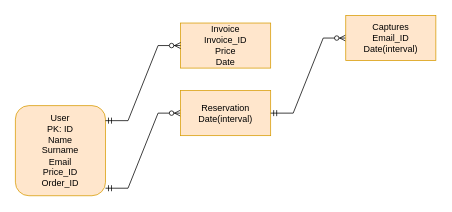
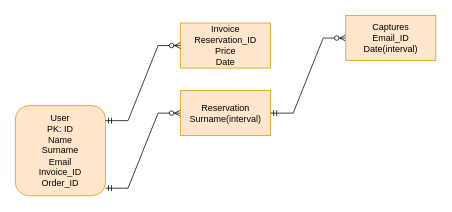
node "Invoice Invoice_ID Price Date": label "Invoice Invoice_ID Price Date" -> "Invoice Reservation_ID Price Date"
node "Reservation Date(interval)": label "Reservation Date(interval)" -> "Reservation Surname(interval)"
node "User PK: ID Name Surname Email Price_ID Order_ID": label "User PK: ID Name Surname Email Price_ID Order_ID" -> "User PK: ID Name Surname Email Invoice_ID Order_ID"
